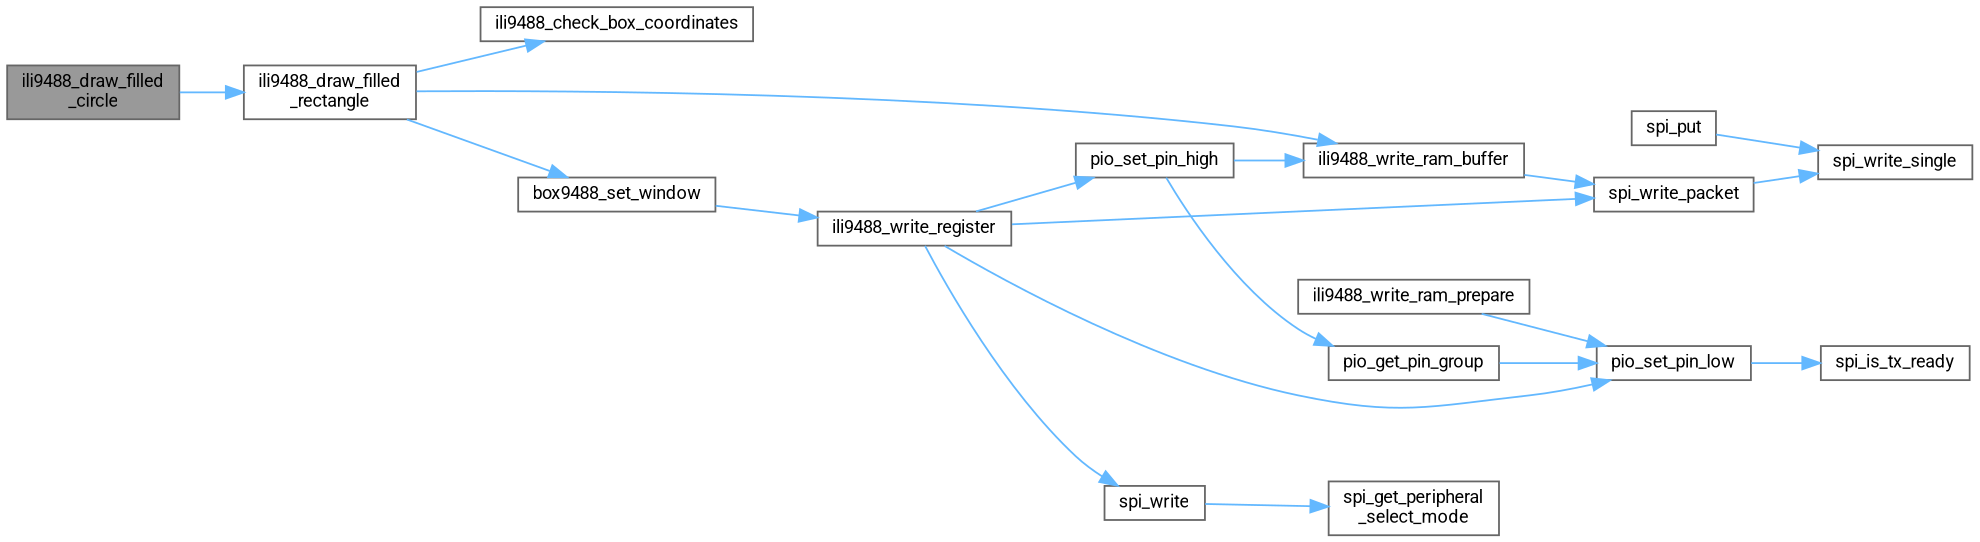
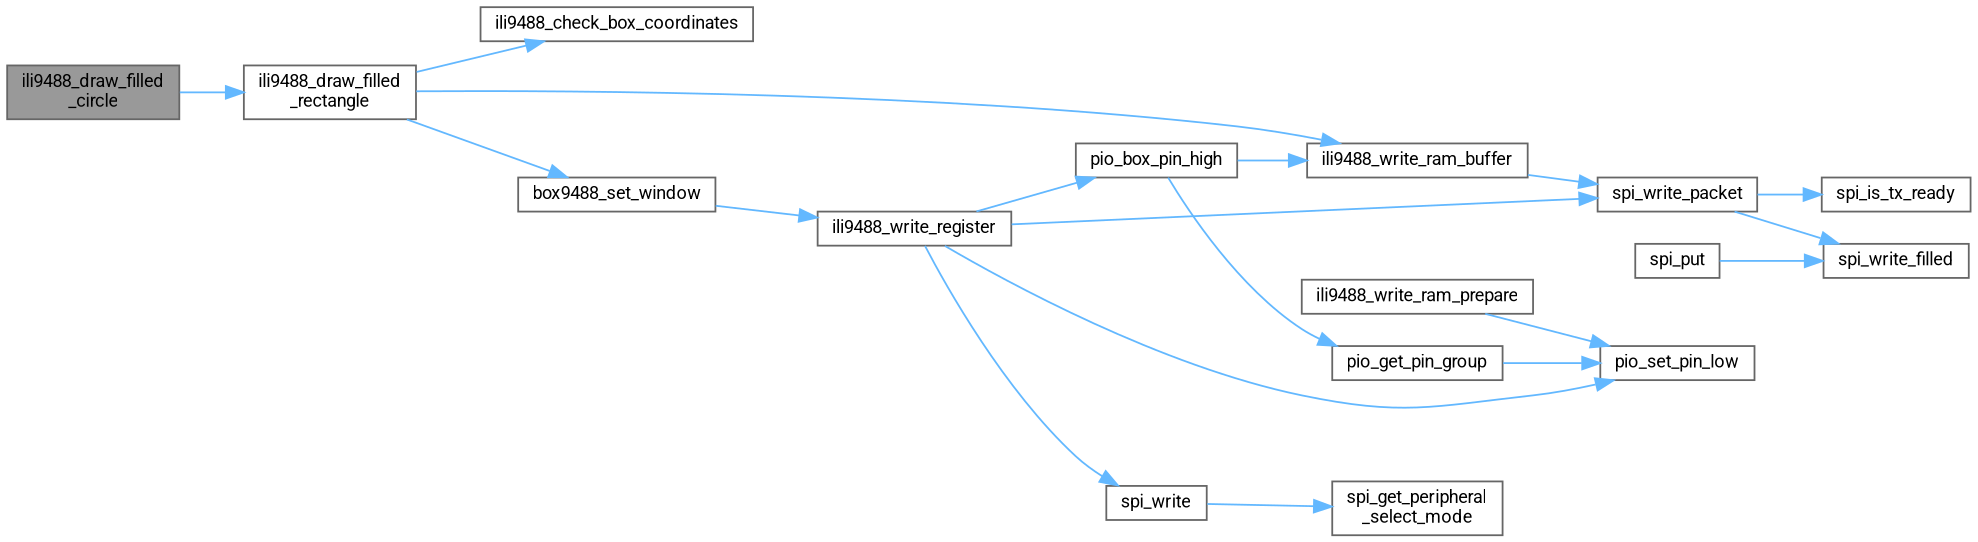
node "pio_set_pin_high": label "pio_set_pin_high" -> "pio_box_pin_high"
node "spi_write_single": label "spi_write_single" -> "spi_write_filled"
edge "pio_set_pin_low" -> "spi_is_tx_ready": now "spi_write_packet" -> "spi_is_tx_ready"
